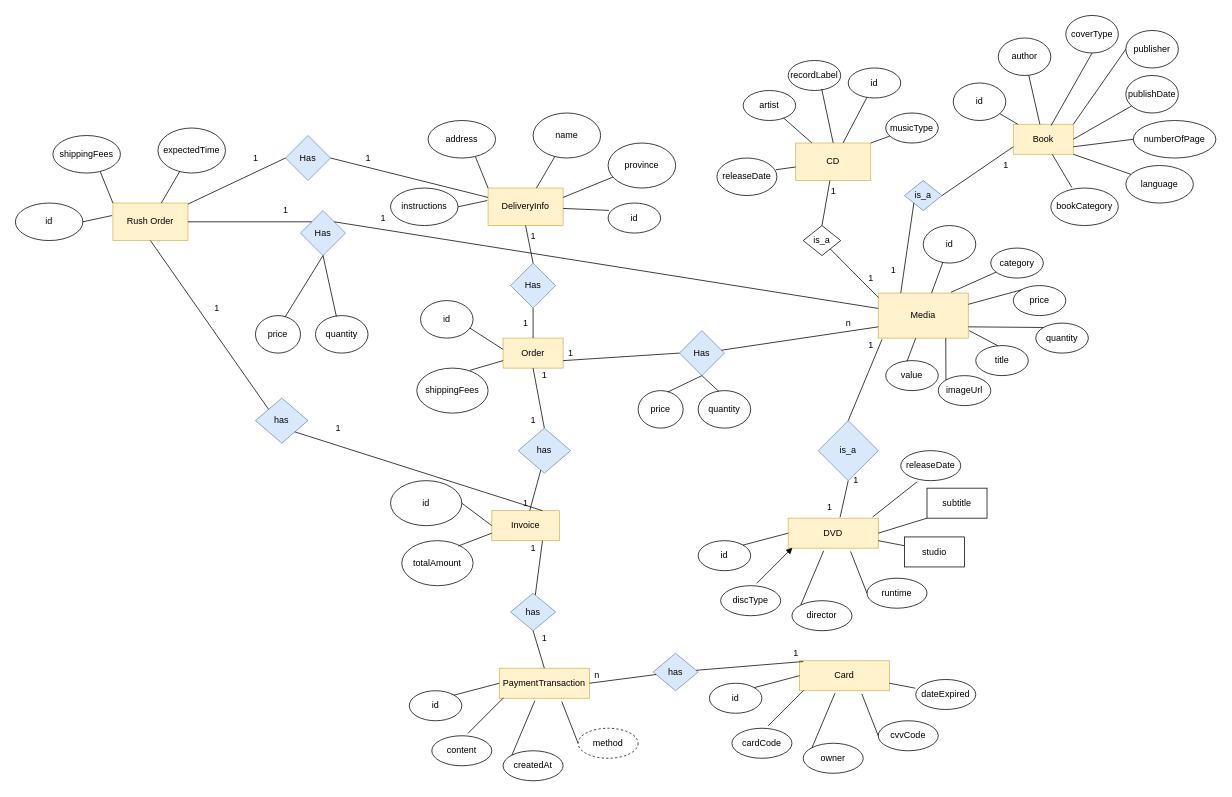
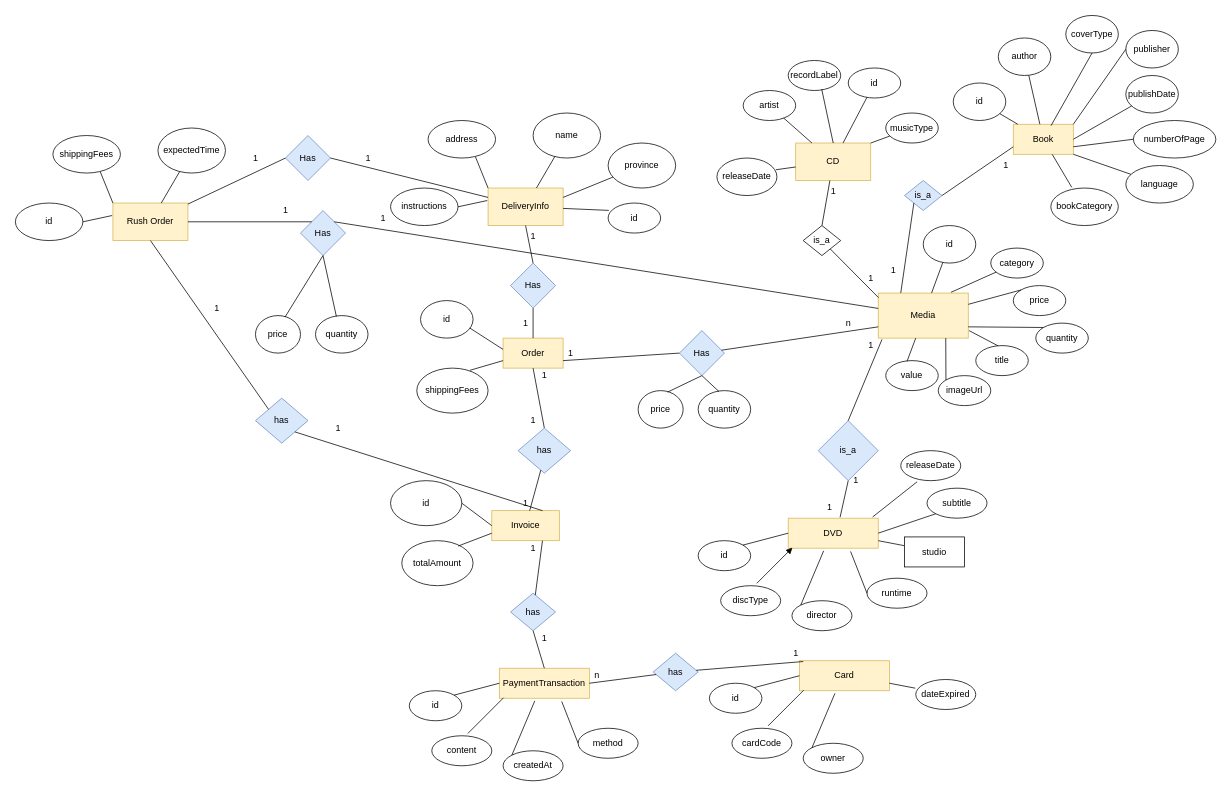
node "subtitle": shape rectangle -> ellipse
edge "Card" -- "cvvCode": removed
node "cvvCode": removed
node "method": style dashed -> solid
